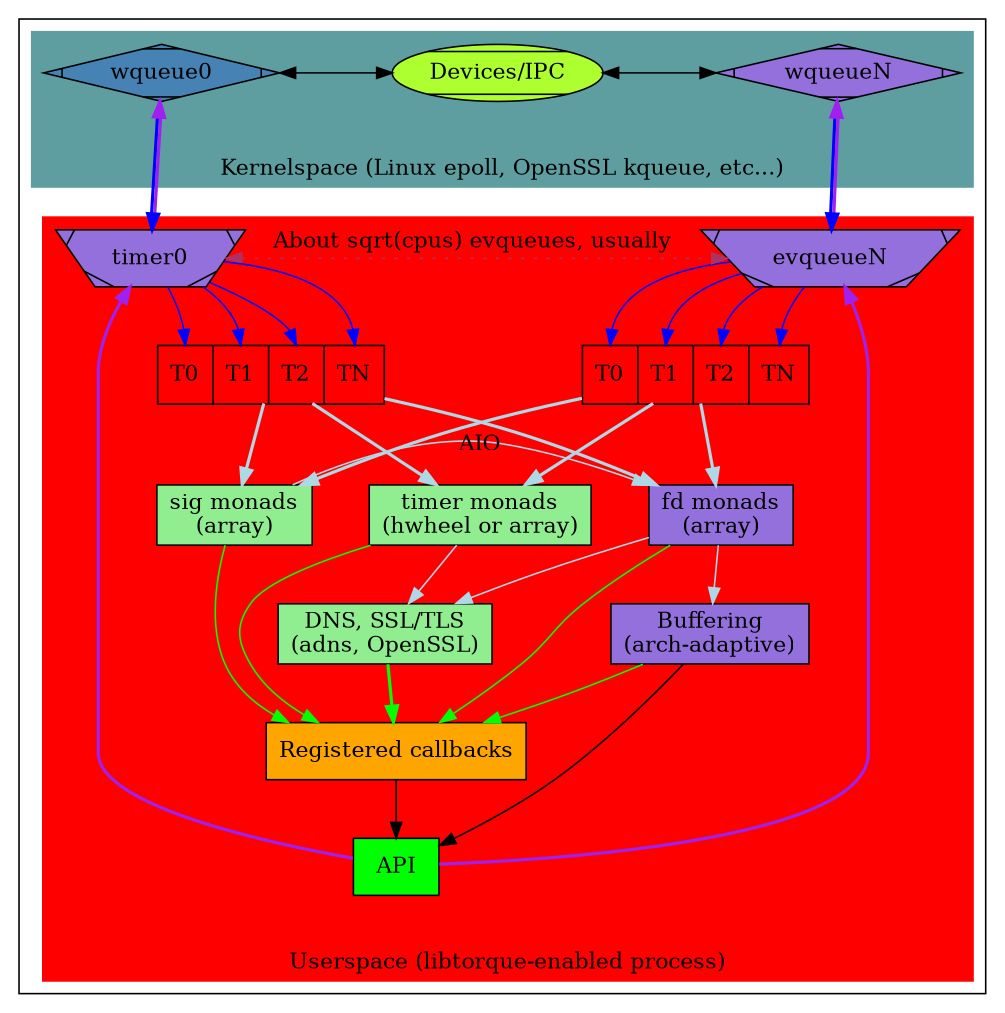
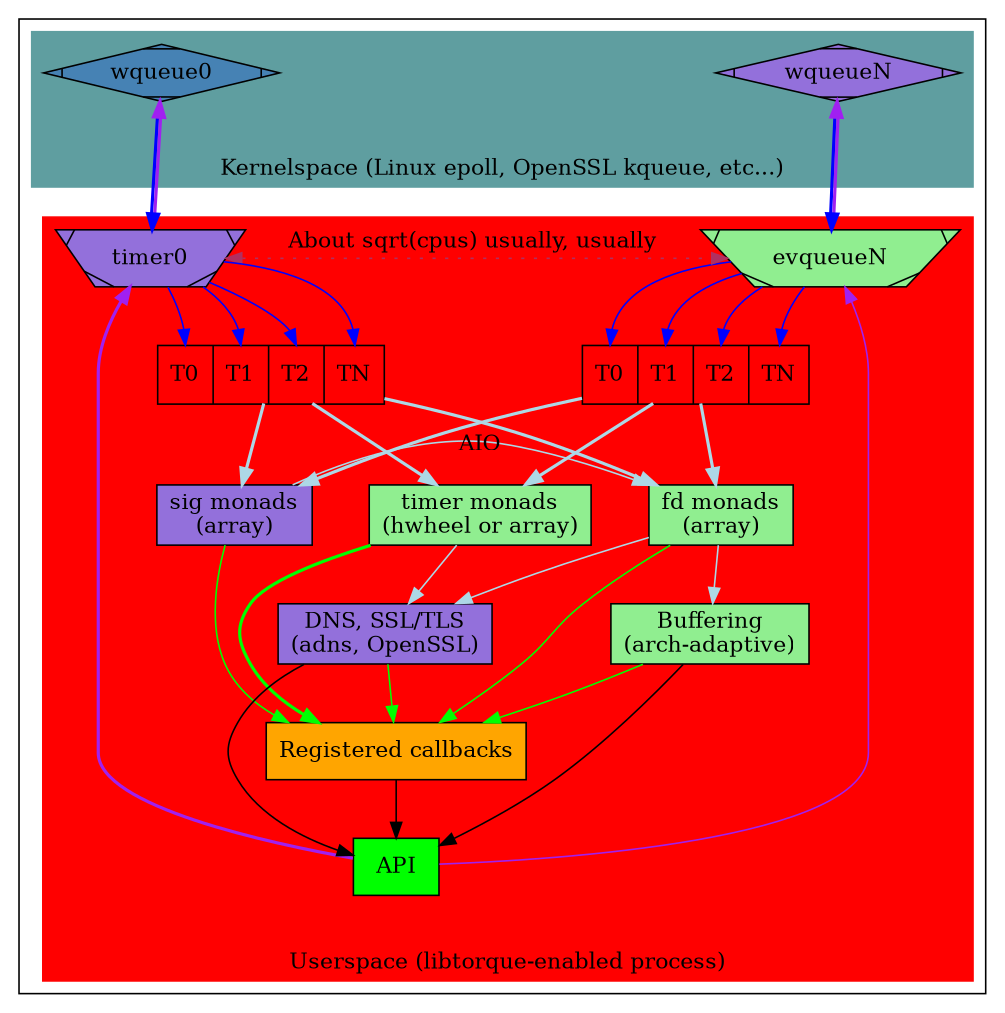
node "Devices/IPC": removed
edge "timer0" -- "evqueueN": label "About sqrt(cpus) evqueues, usually" -> "About sqrt(cpus) usually, usually"
node "evqueueN": fillcolor mediumpurple -> lightgreen
node "sig monads (array)": fillcolor lightgreen -> mediumpurple
node "fd monads (array)": fillcolor mediumpurple -> lightgreen
edge "timer monads (hwheel or array)" -> "Registered callbacks": style solid -> bold
node "DNS, SSL/TLS (adns, OpenSSL)": fillcolor lightgreen -> mediumpurple
node "Buffering (arch-adaptive)": fillcolor mediumpurple -> lightgreen
edge "DNS, SSL/TLS (adns, OpenSSL)" -> "Registered callbacks": style bold -> solid
edge "API" -> "evqueueN": style bold -> solid
edge "DNS, SSL/TLS (adns, OpenSSL)" -> "API": added
